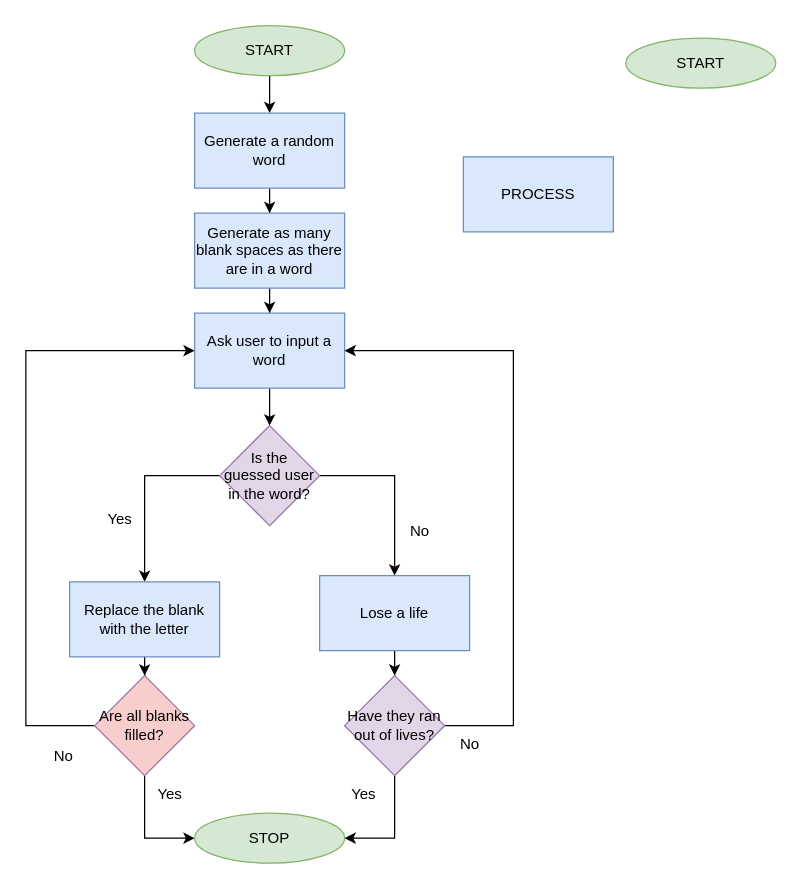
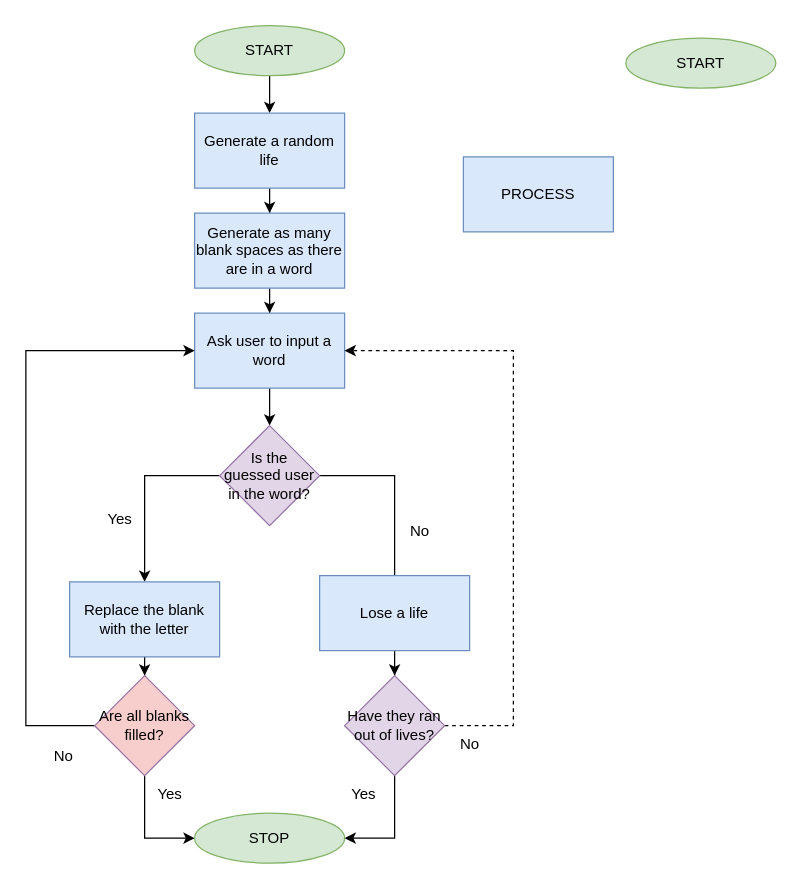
node "Generate a random word": label "Generate a random word" -> "Generate a random life"
edge "Have they ran out of lives?" -> "Ask user to input a word": style solid -> dashed
edge "Is the guessed user in the word?" -> "Lose a life": arrowhead classic -> none
